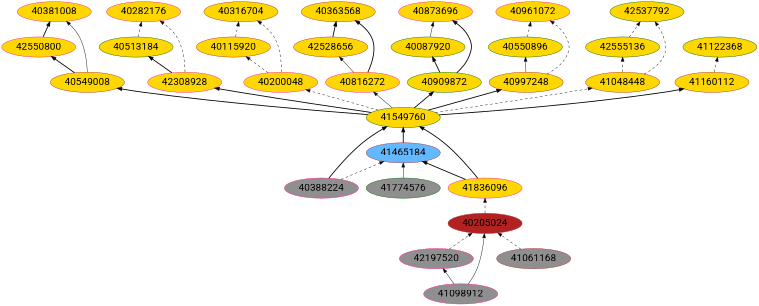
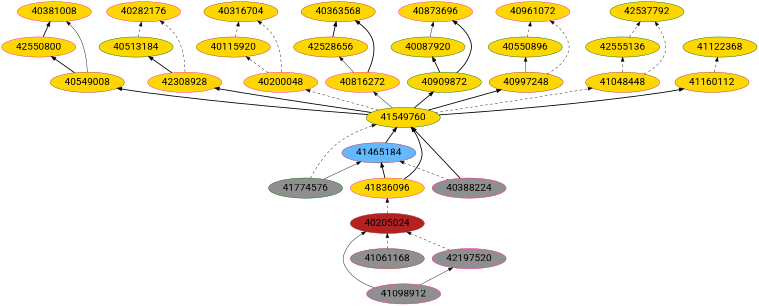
edge "41774576" -> "41549760": added
